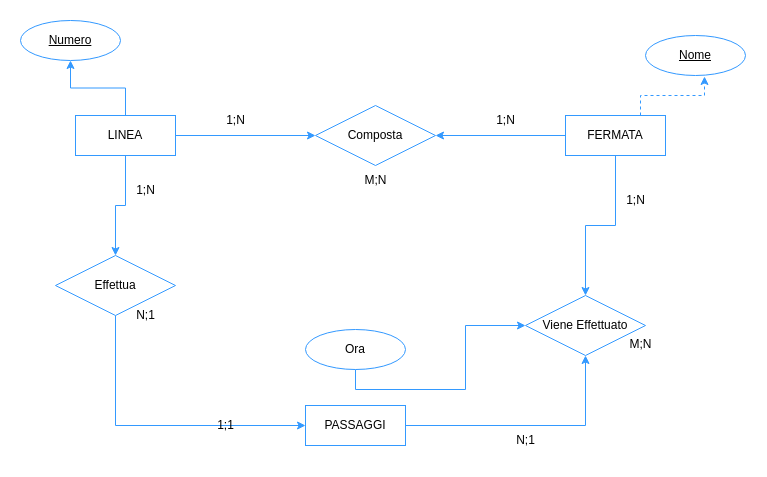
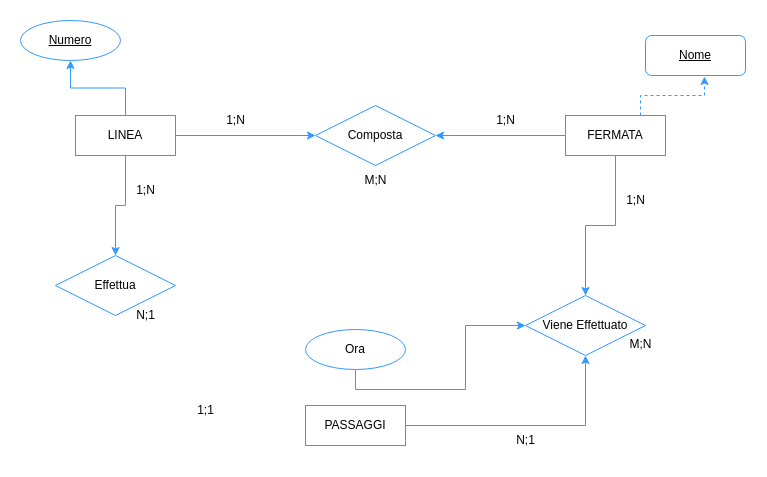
node "Nome": shape ellipse -> rounded rectangle
edge "Effettua" -> "PASSAGGI": removed
node "1;1": moved (226, 426) -> (206, 411)
